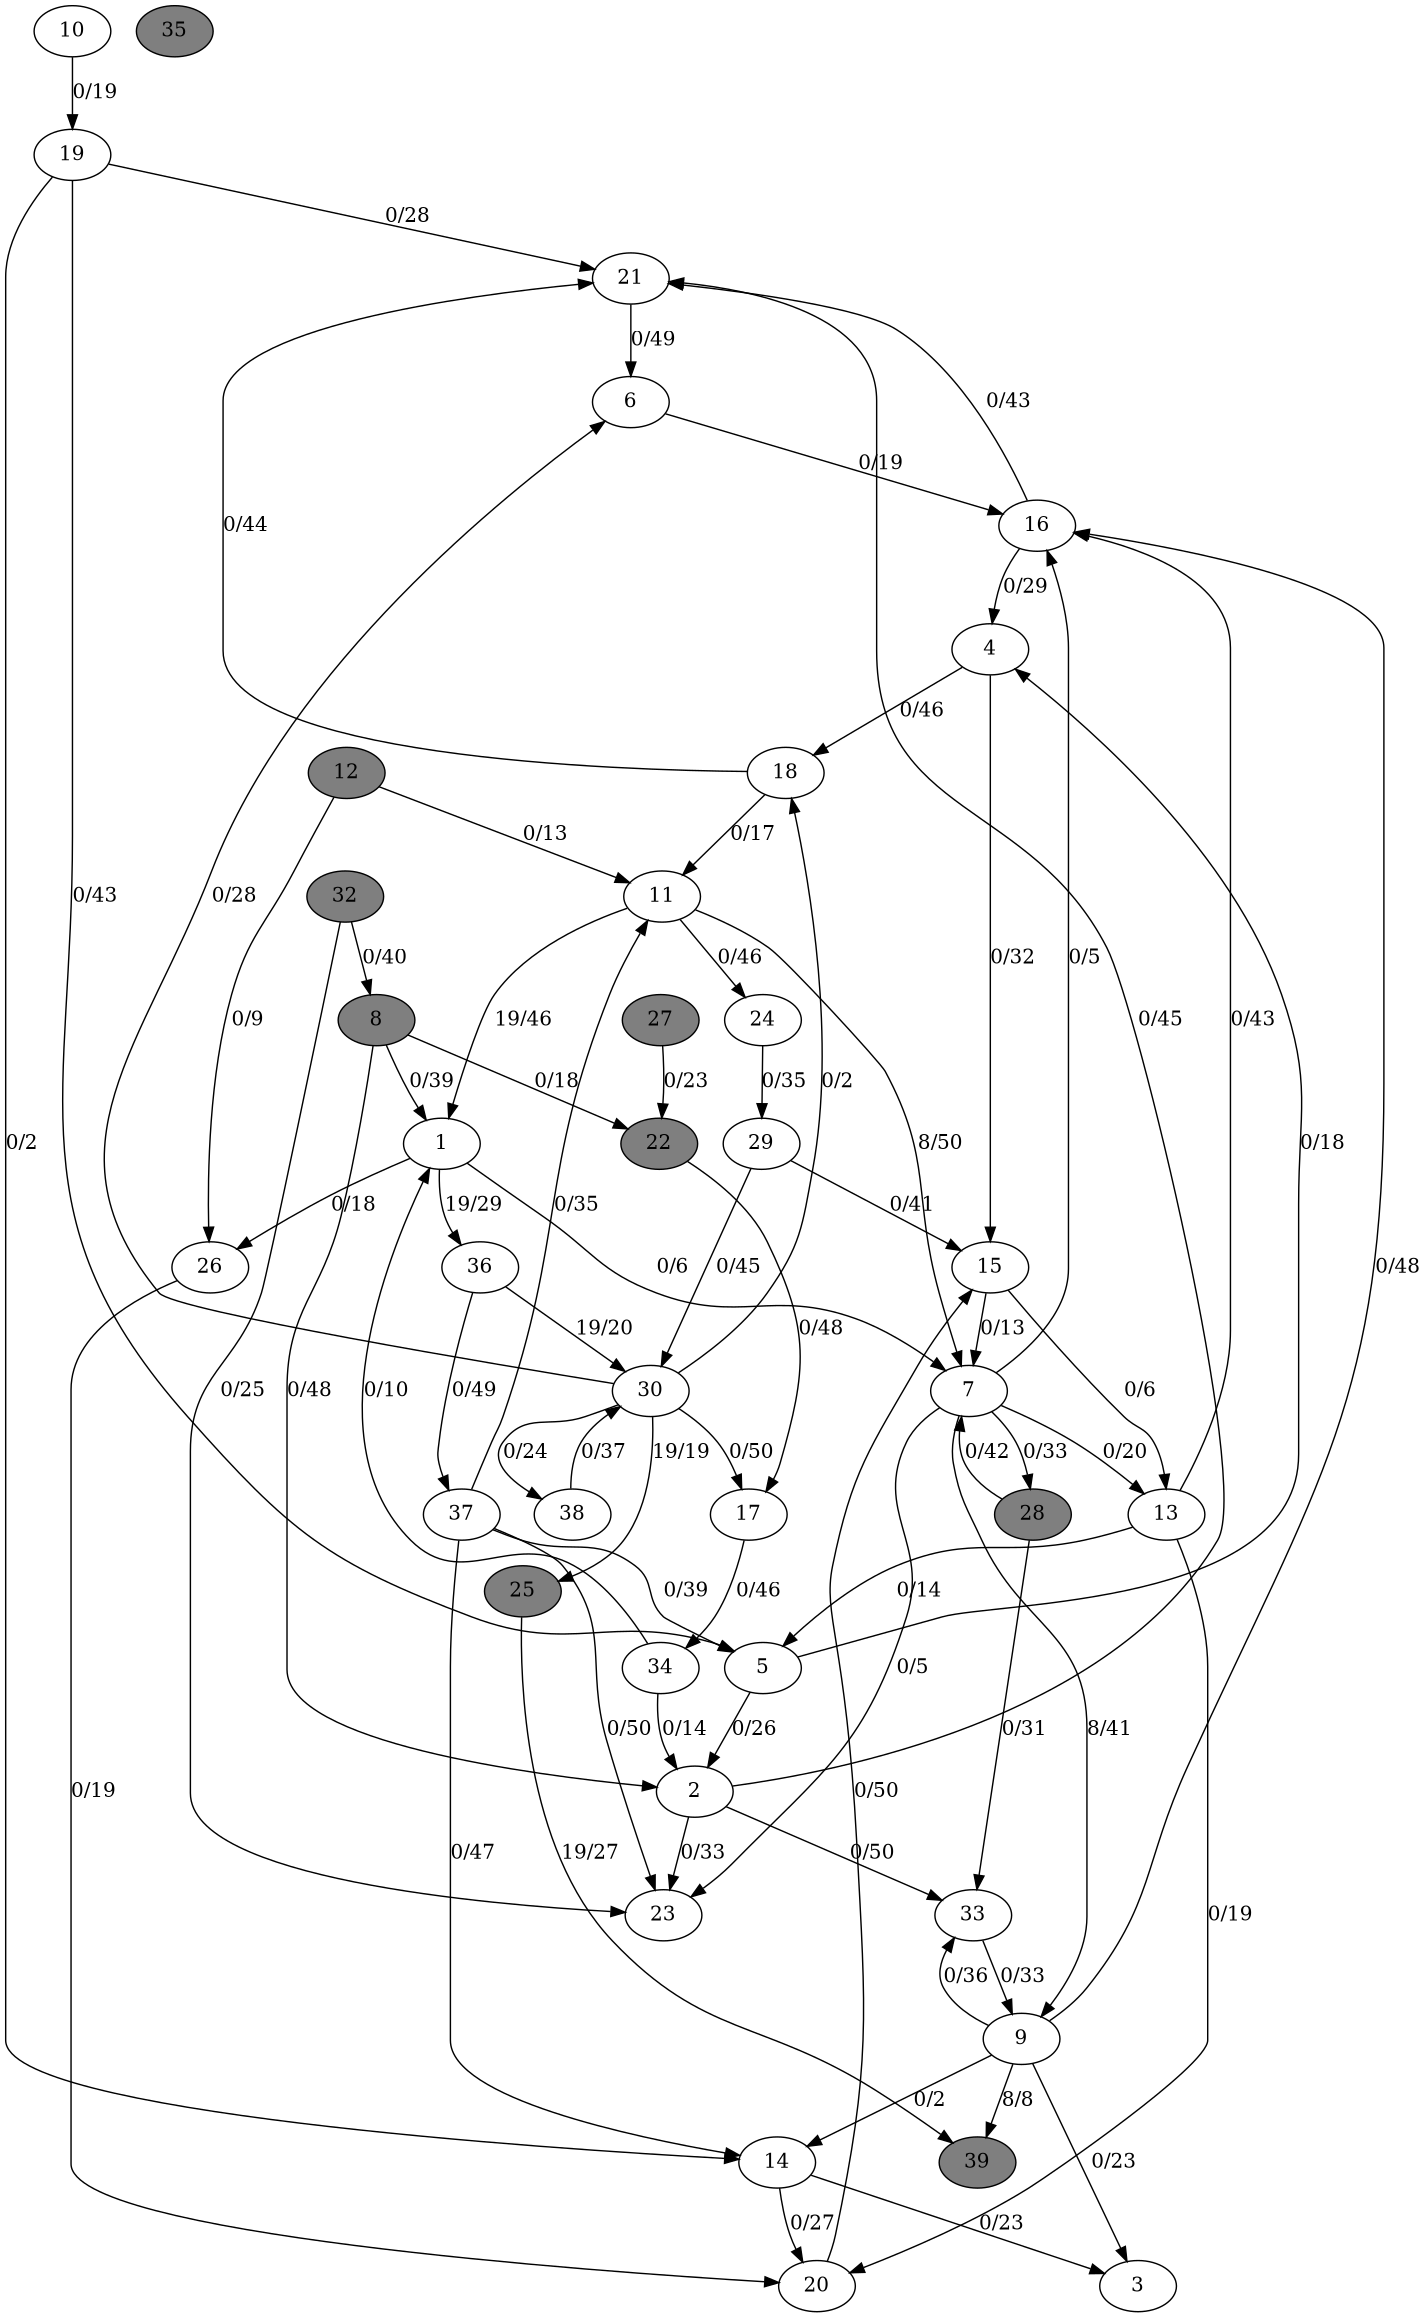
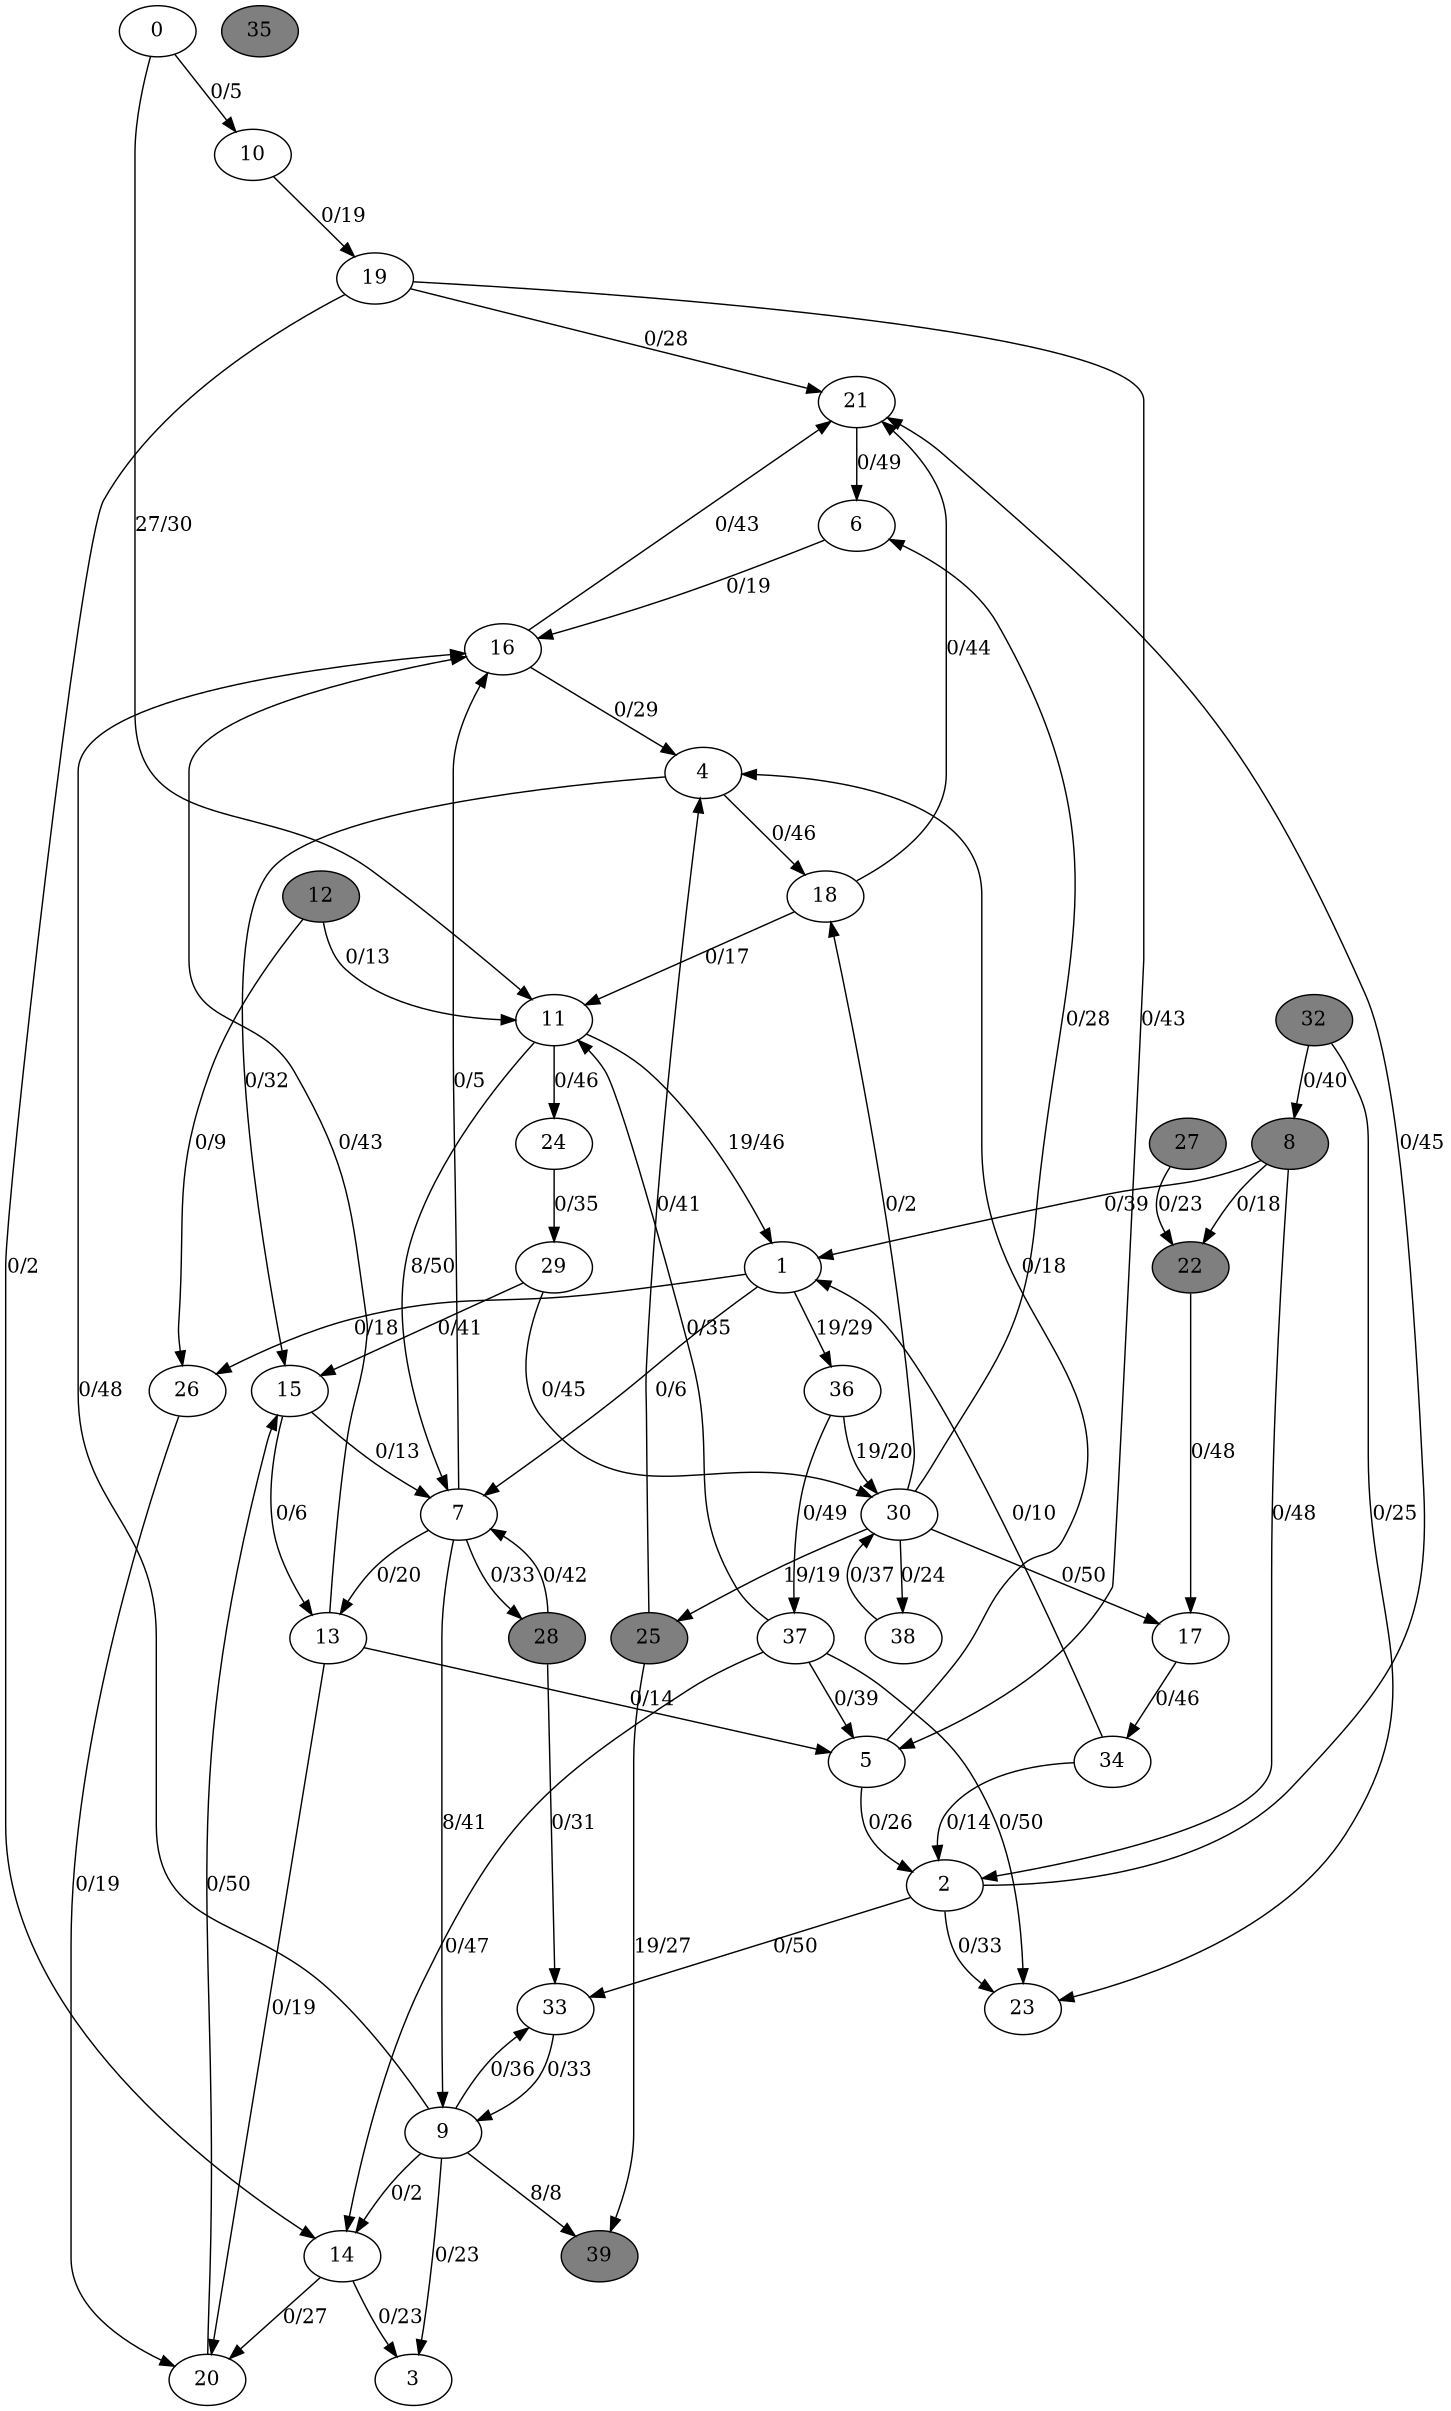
node "0": added
edge "25" -> "4": added, label "0/41"
edge "7" -> "23": removed, label "0/5"
